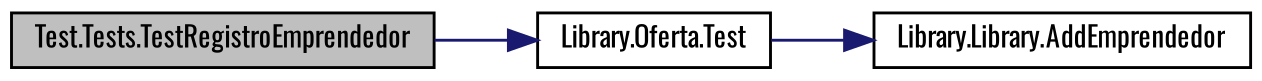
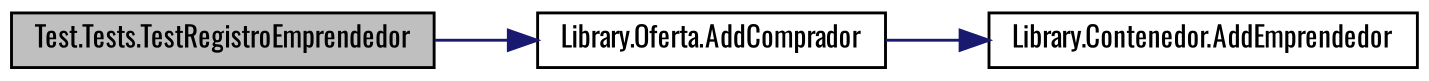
node "Library.Oferta.Test": label "Library.Oferta.Test" -> "Library.Oferta.AddComprador"
node "Library.Library.AddEmprendedor": label "Library.Library.AddEmprendedor" -> "Library.Contenedor.AddEmprendedor"
